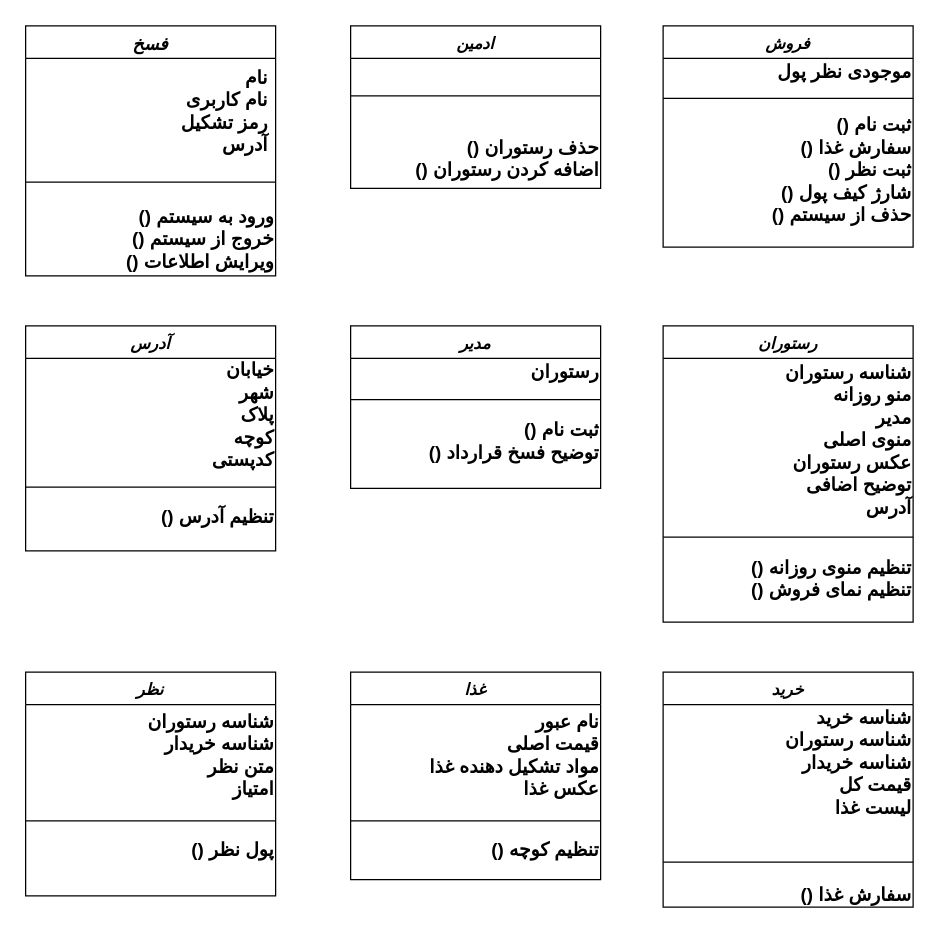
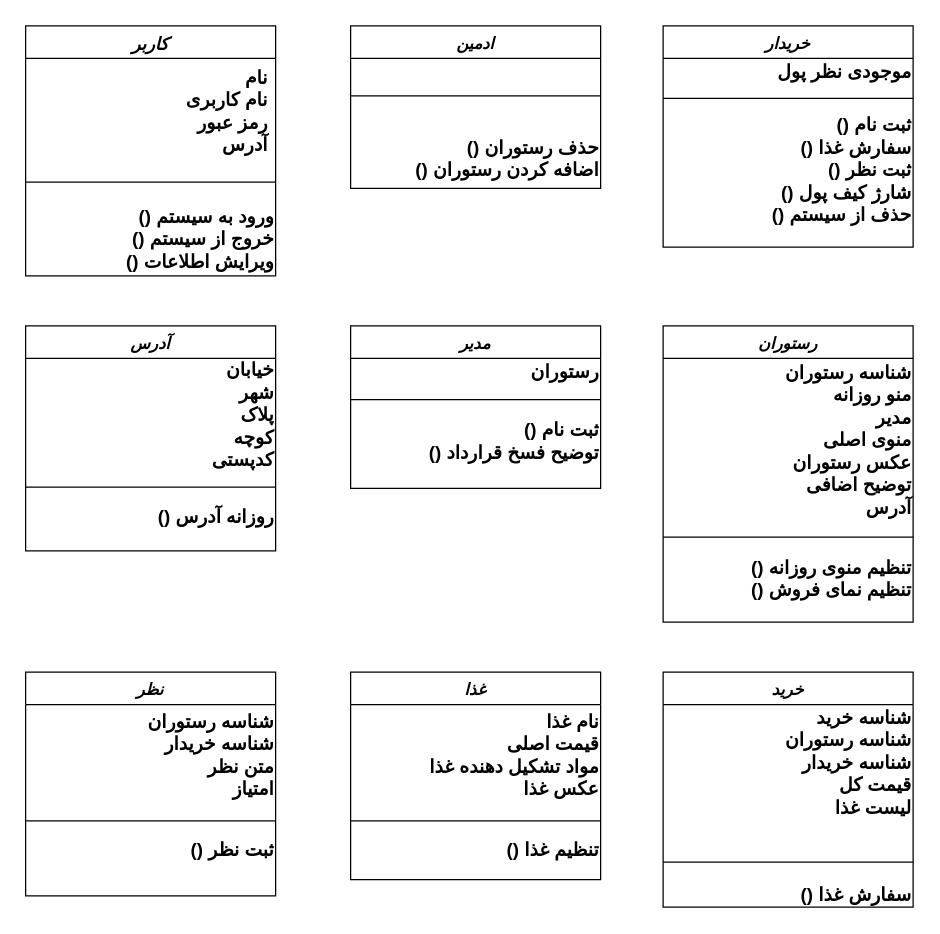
node "فروش": label "فروش" -> "خریدار"
node "فسخ": label "فسخ" -> "کاربر"
node "نام نام کاربری رمز تشکیل آدرس": label "نام نام کاربری رمز تشکیل آدرس" -> "نام نام کاربری رمز عبور آدرس"
node "() تنظیم آدرس": label "() تنظیم آدرس" -> "() روزانه آدرس"
node "نام عبور قیمت اصلی مواد تشکیل دهنده غذا عکس غذا": label "نام عبور قیمت اصلی مواد تشکیل دهنده غذا عکس غذا" -> "نام غذا قیمت اصلی مواد تشکیل دهنده غذا عکس غذا"
node "() پول نظر": label "() پول نظر" -> "() ثبت نظر"
node "() تنظیم کوچه": label "() تنظیم کوچه" -> "() تنظیم غذا"
